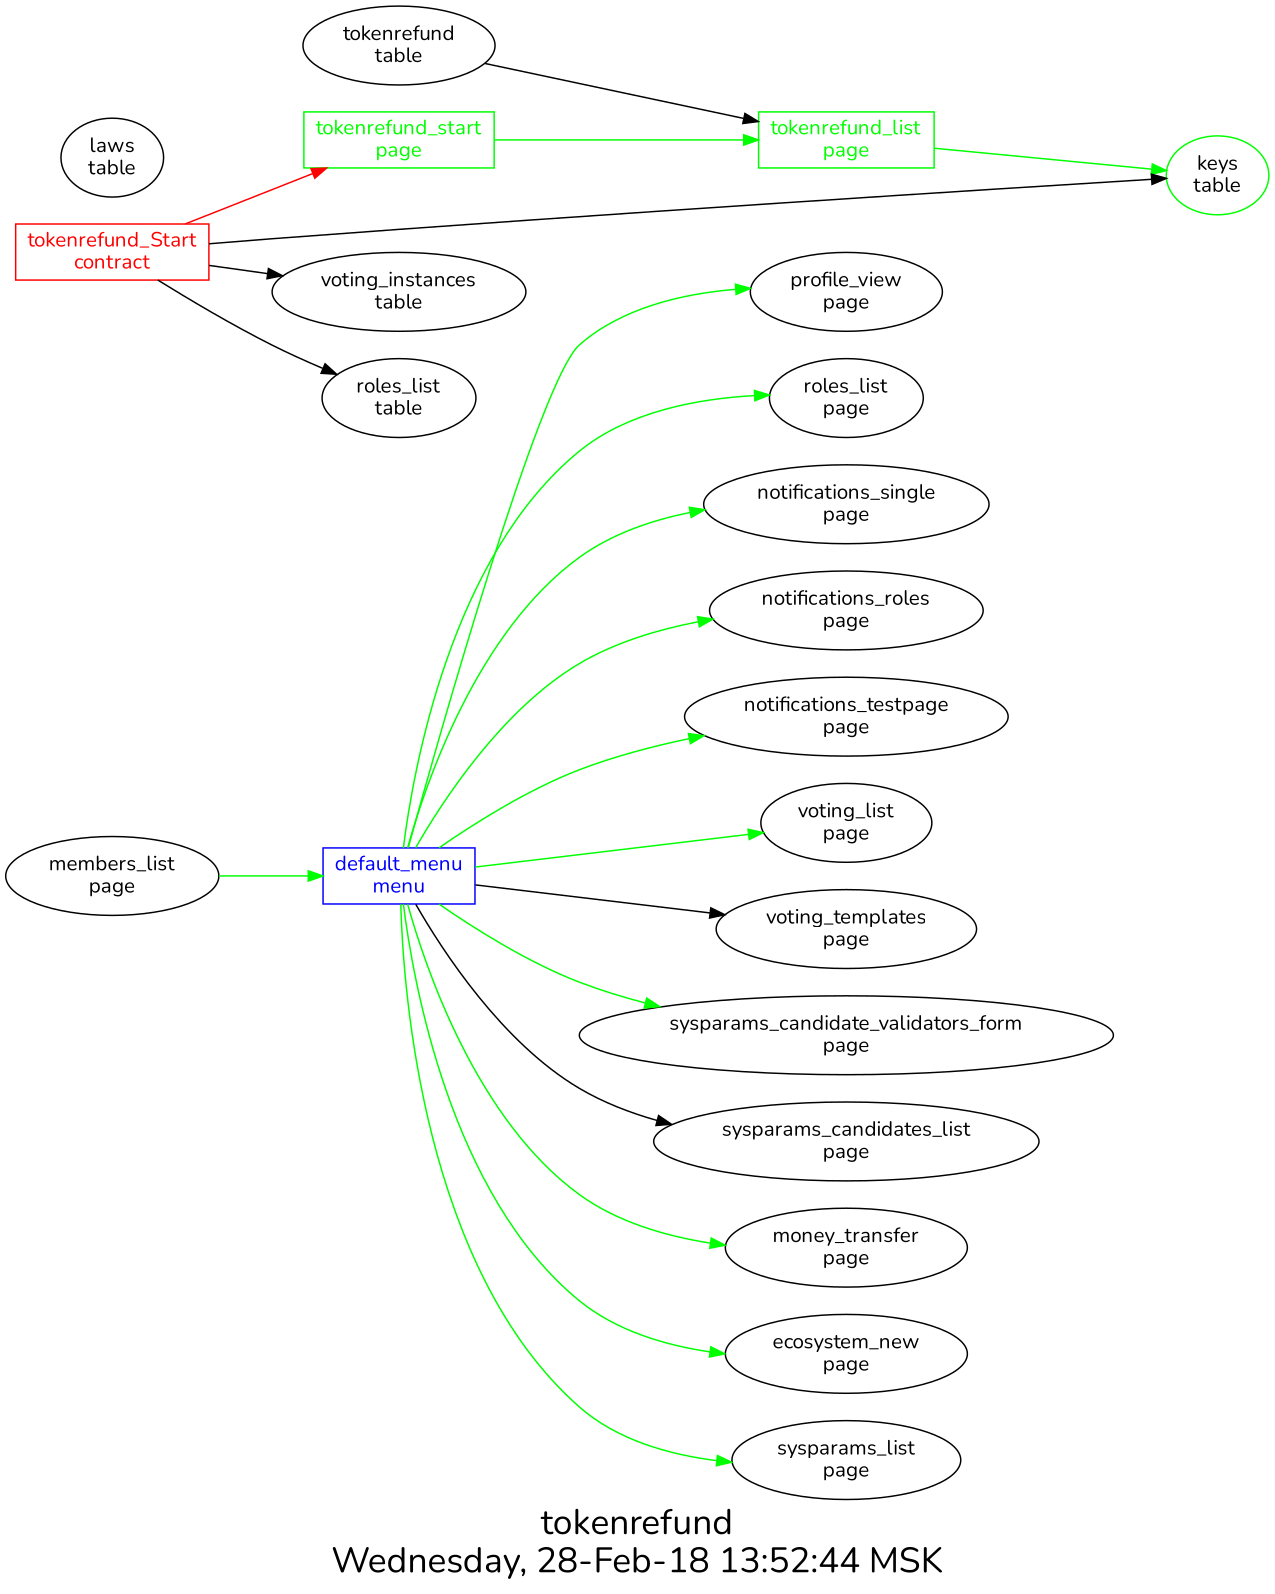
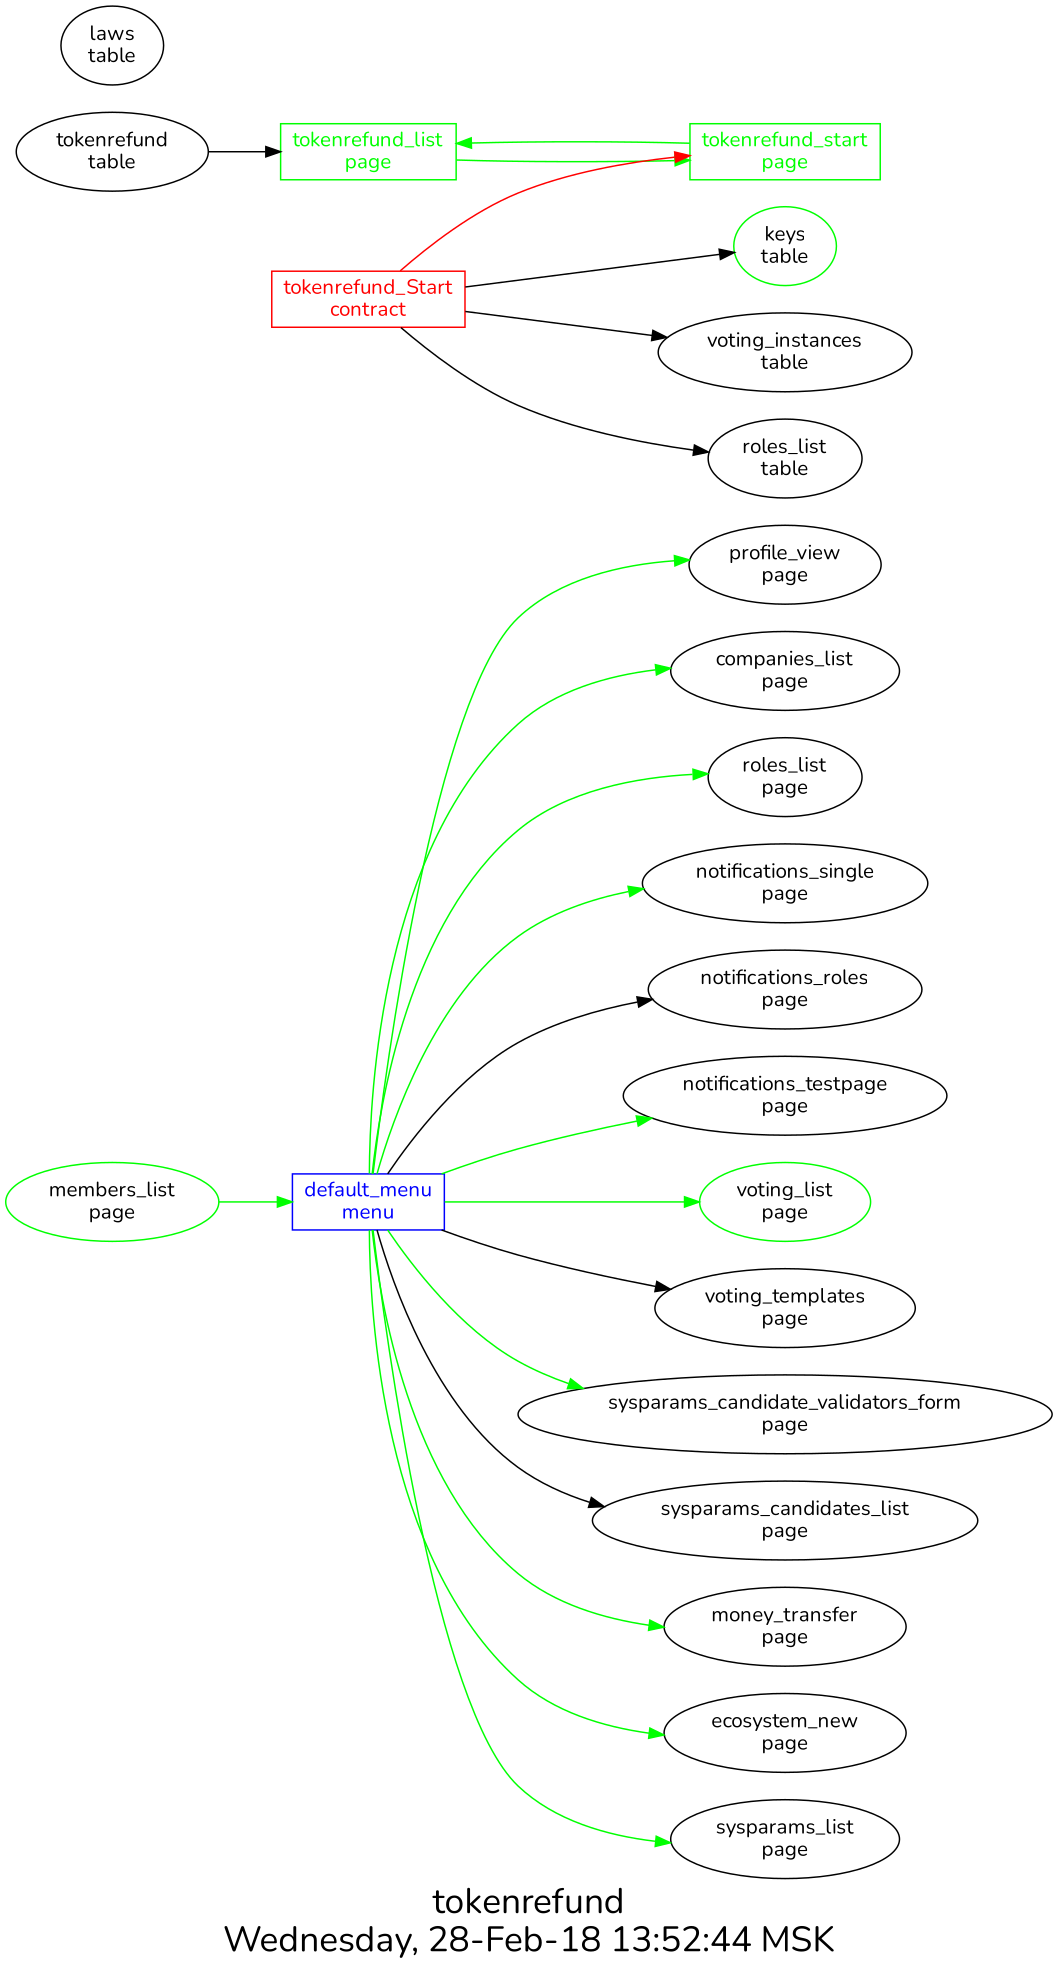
edge "tokenrefund_list page" -> "keys table": now "tokenrefund_list page" -> "tokenrefund_start page"
node "companies_list page": added
edge "default_menu menu" -> "notifications_roles page": color green -> black
node "voting_list page": color black -> green
node "members_list page": color black -> green
